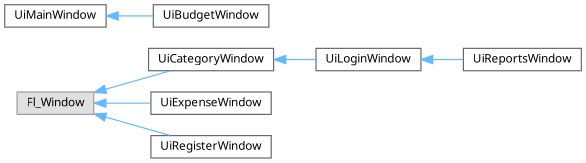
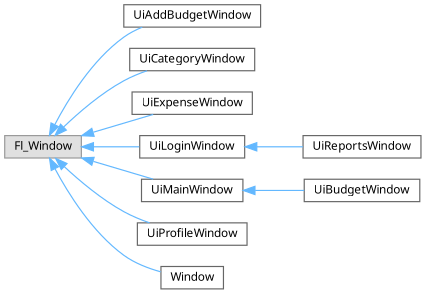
node "UiAddBudgetWindow": added
edge "UiLoginWindow" -> "UiCategoryWindow": now "UiLoginWindow" -> "Fl_Window"
node "UiRegisterWindow": label "UiRegisterWindow" -> "Window"
edge "UiMainWindow" -> "Fl_Window": added
node "UiProfileWindow": added
